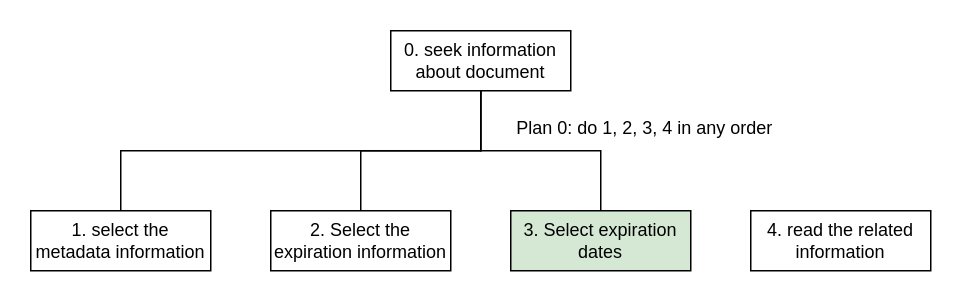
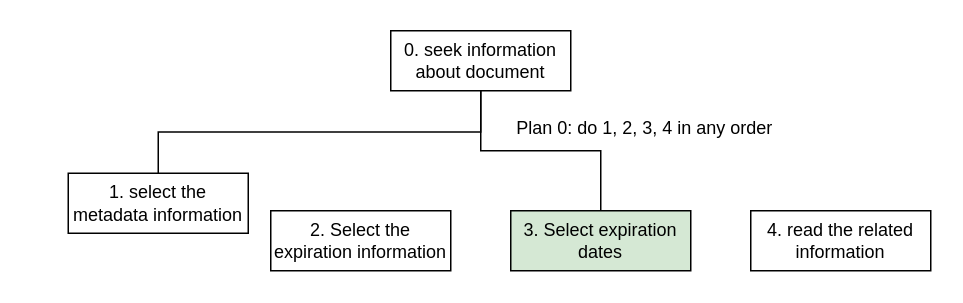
edge "0. seek information about document" -- "2. Select the expiration information": removed
node "1. select the metadata information": moved (121, 241) -> (158, 203)
